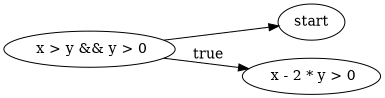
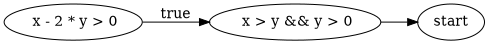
edge "x > y && y > 0" -> "x - 2 * y > 0": reversed
